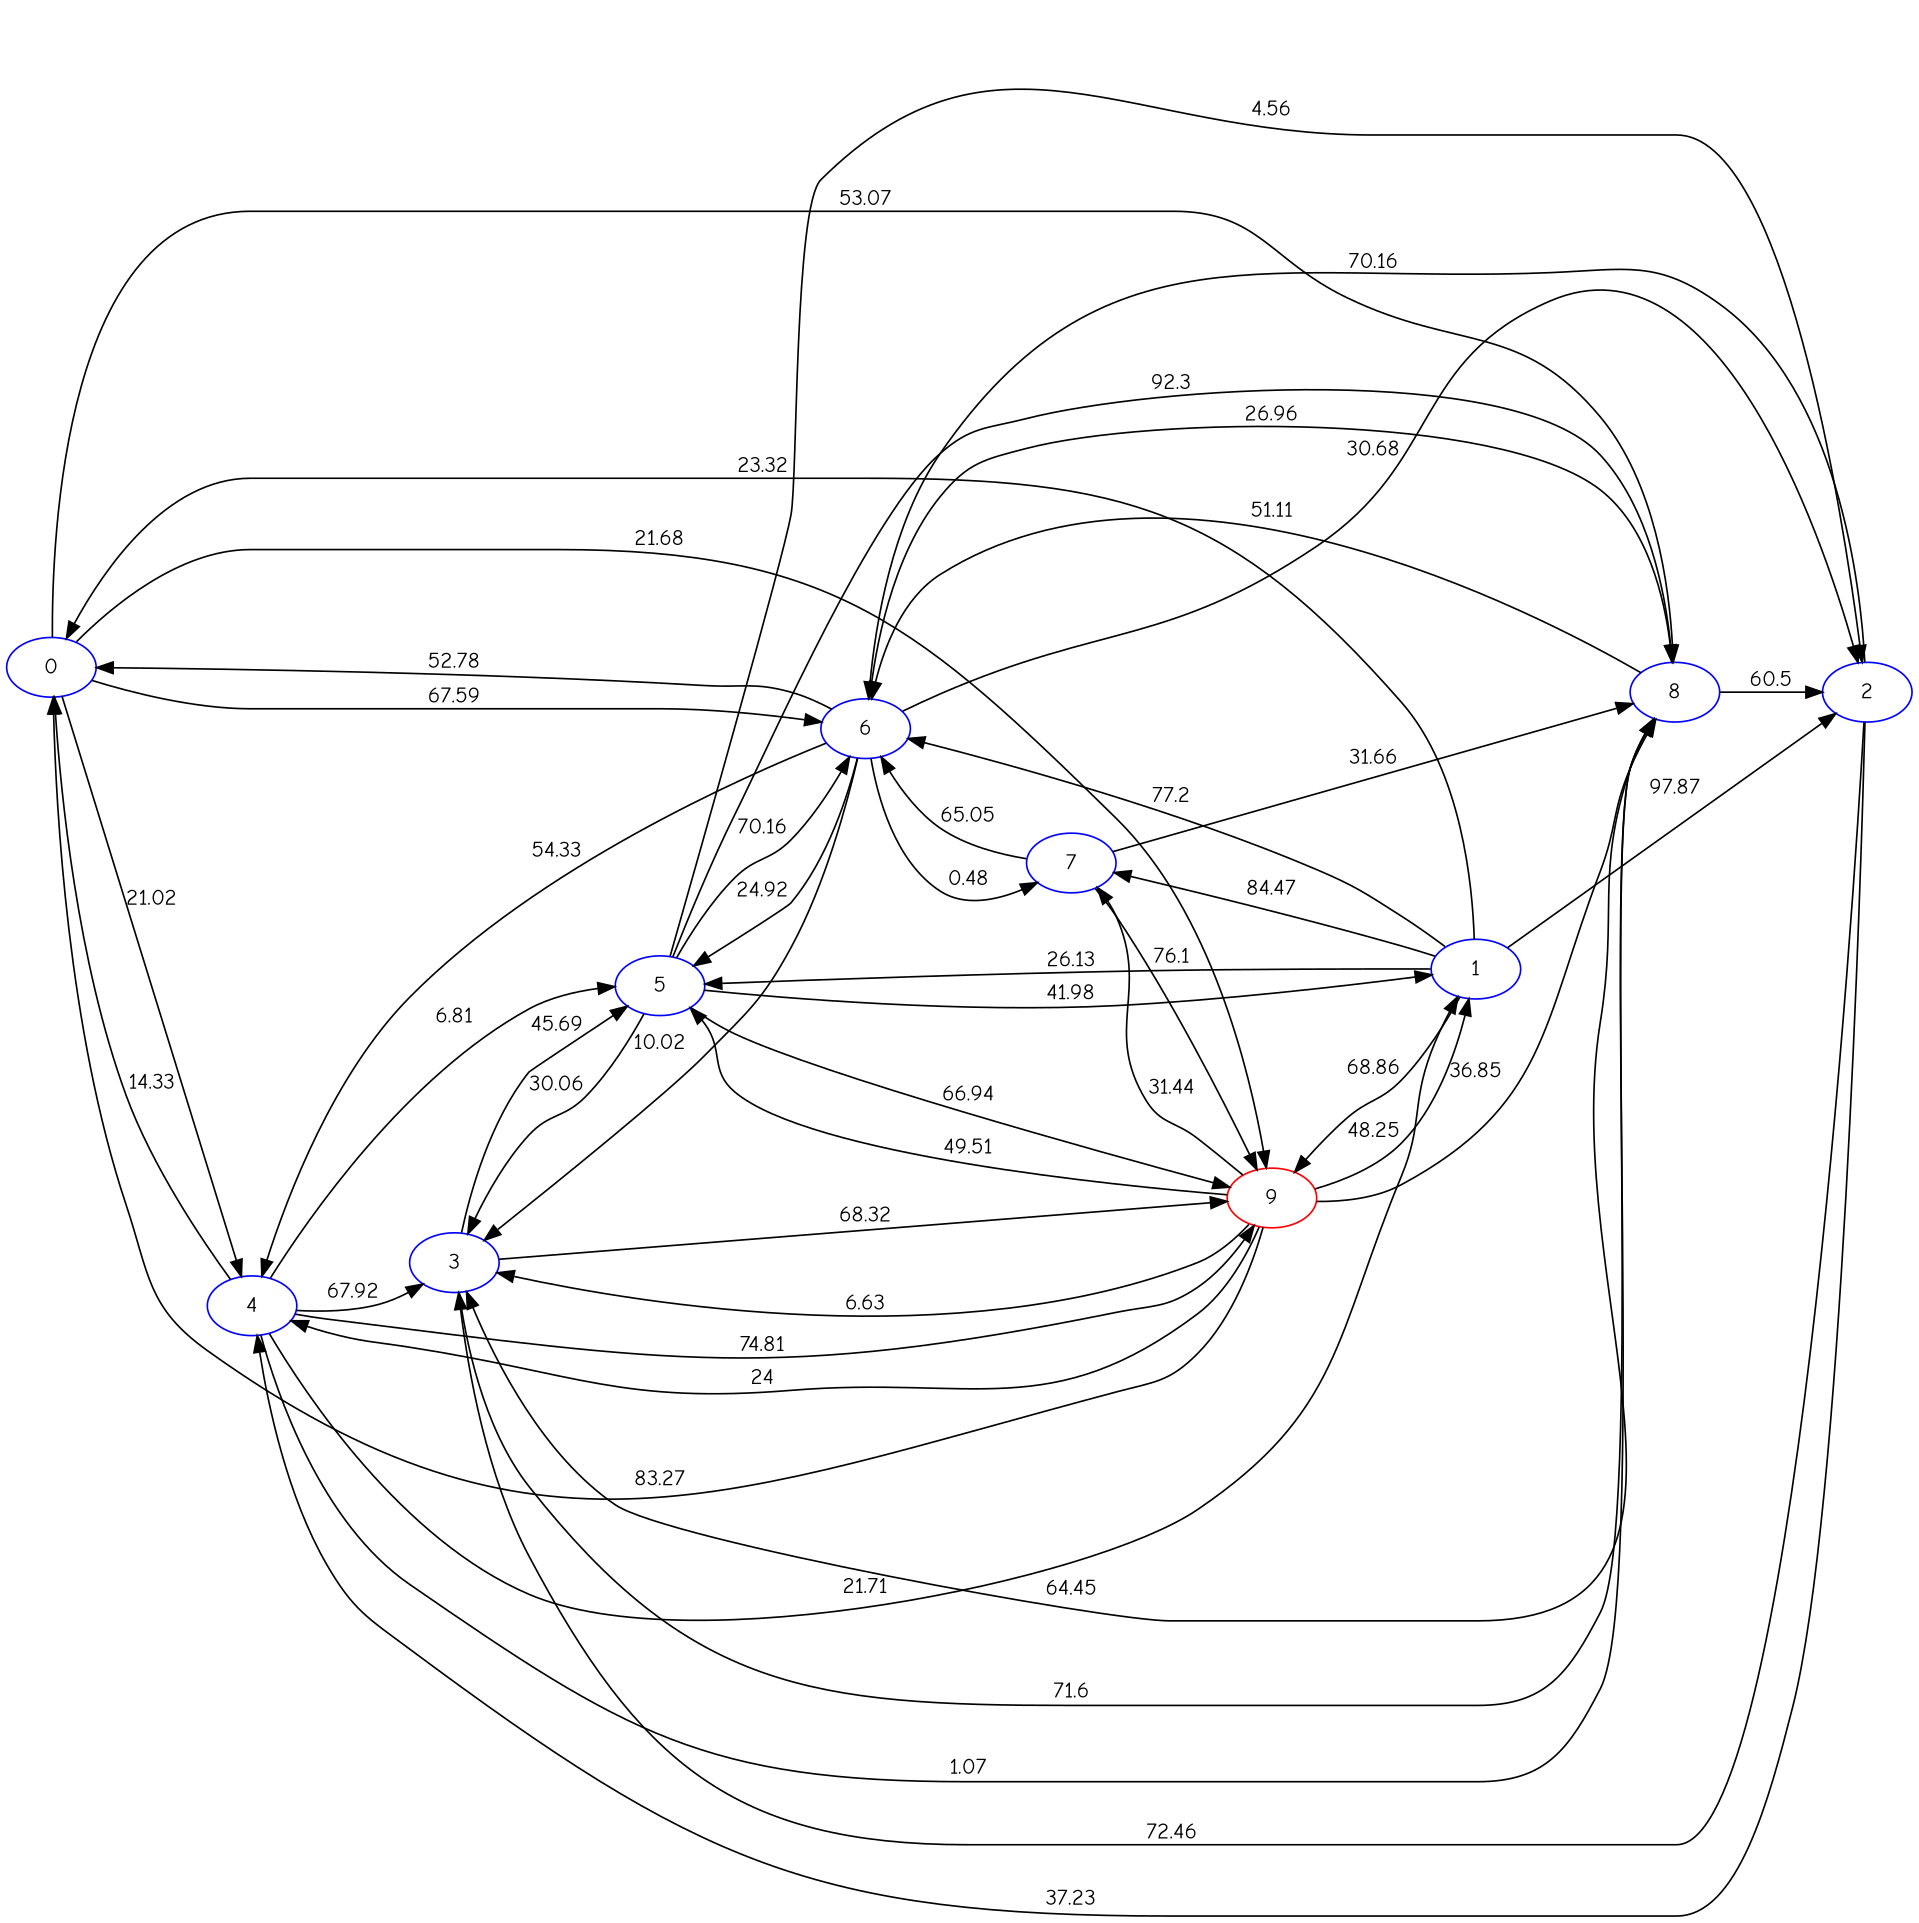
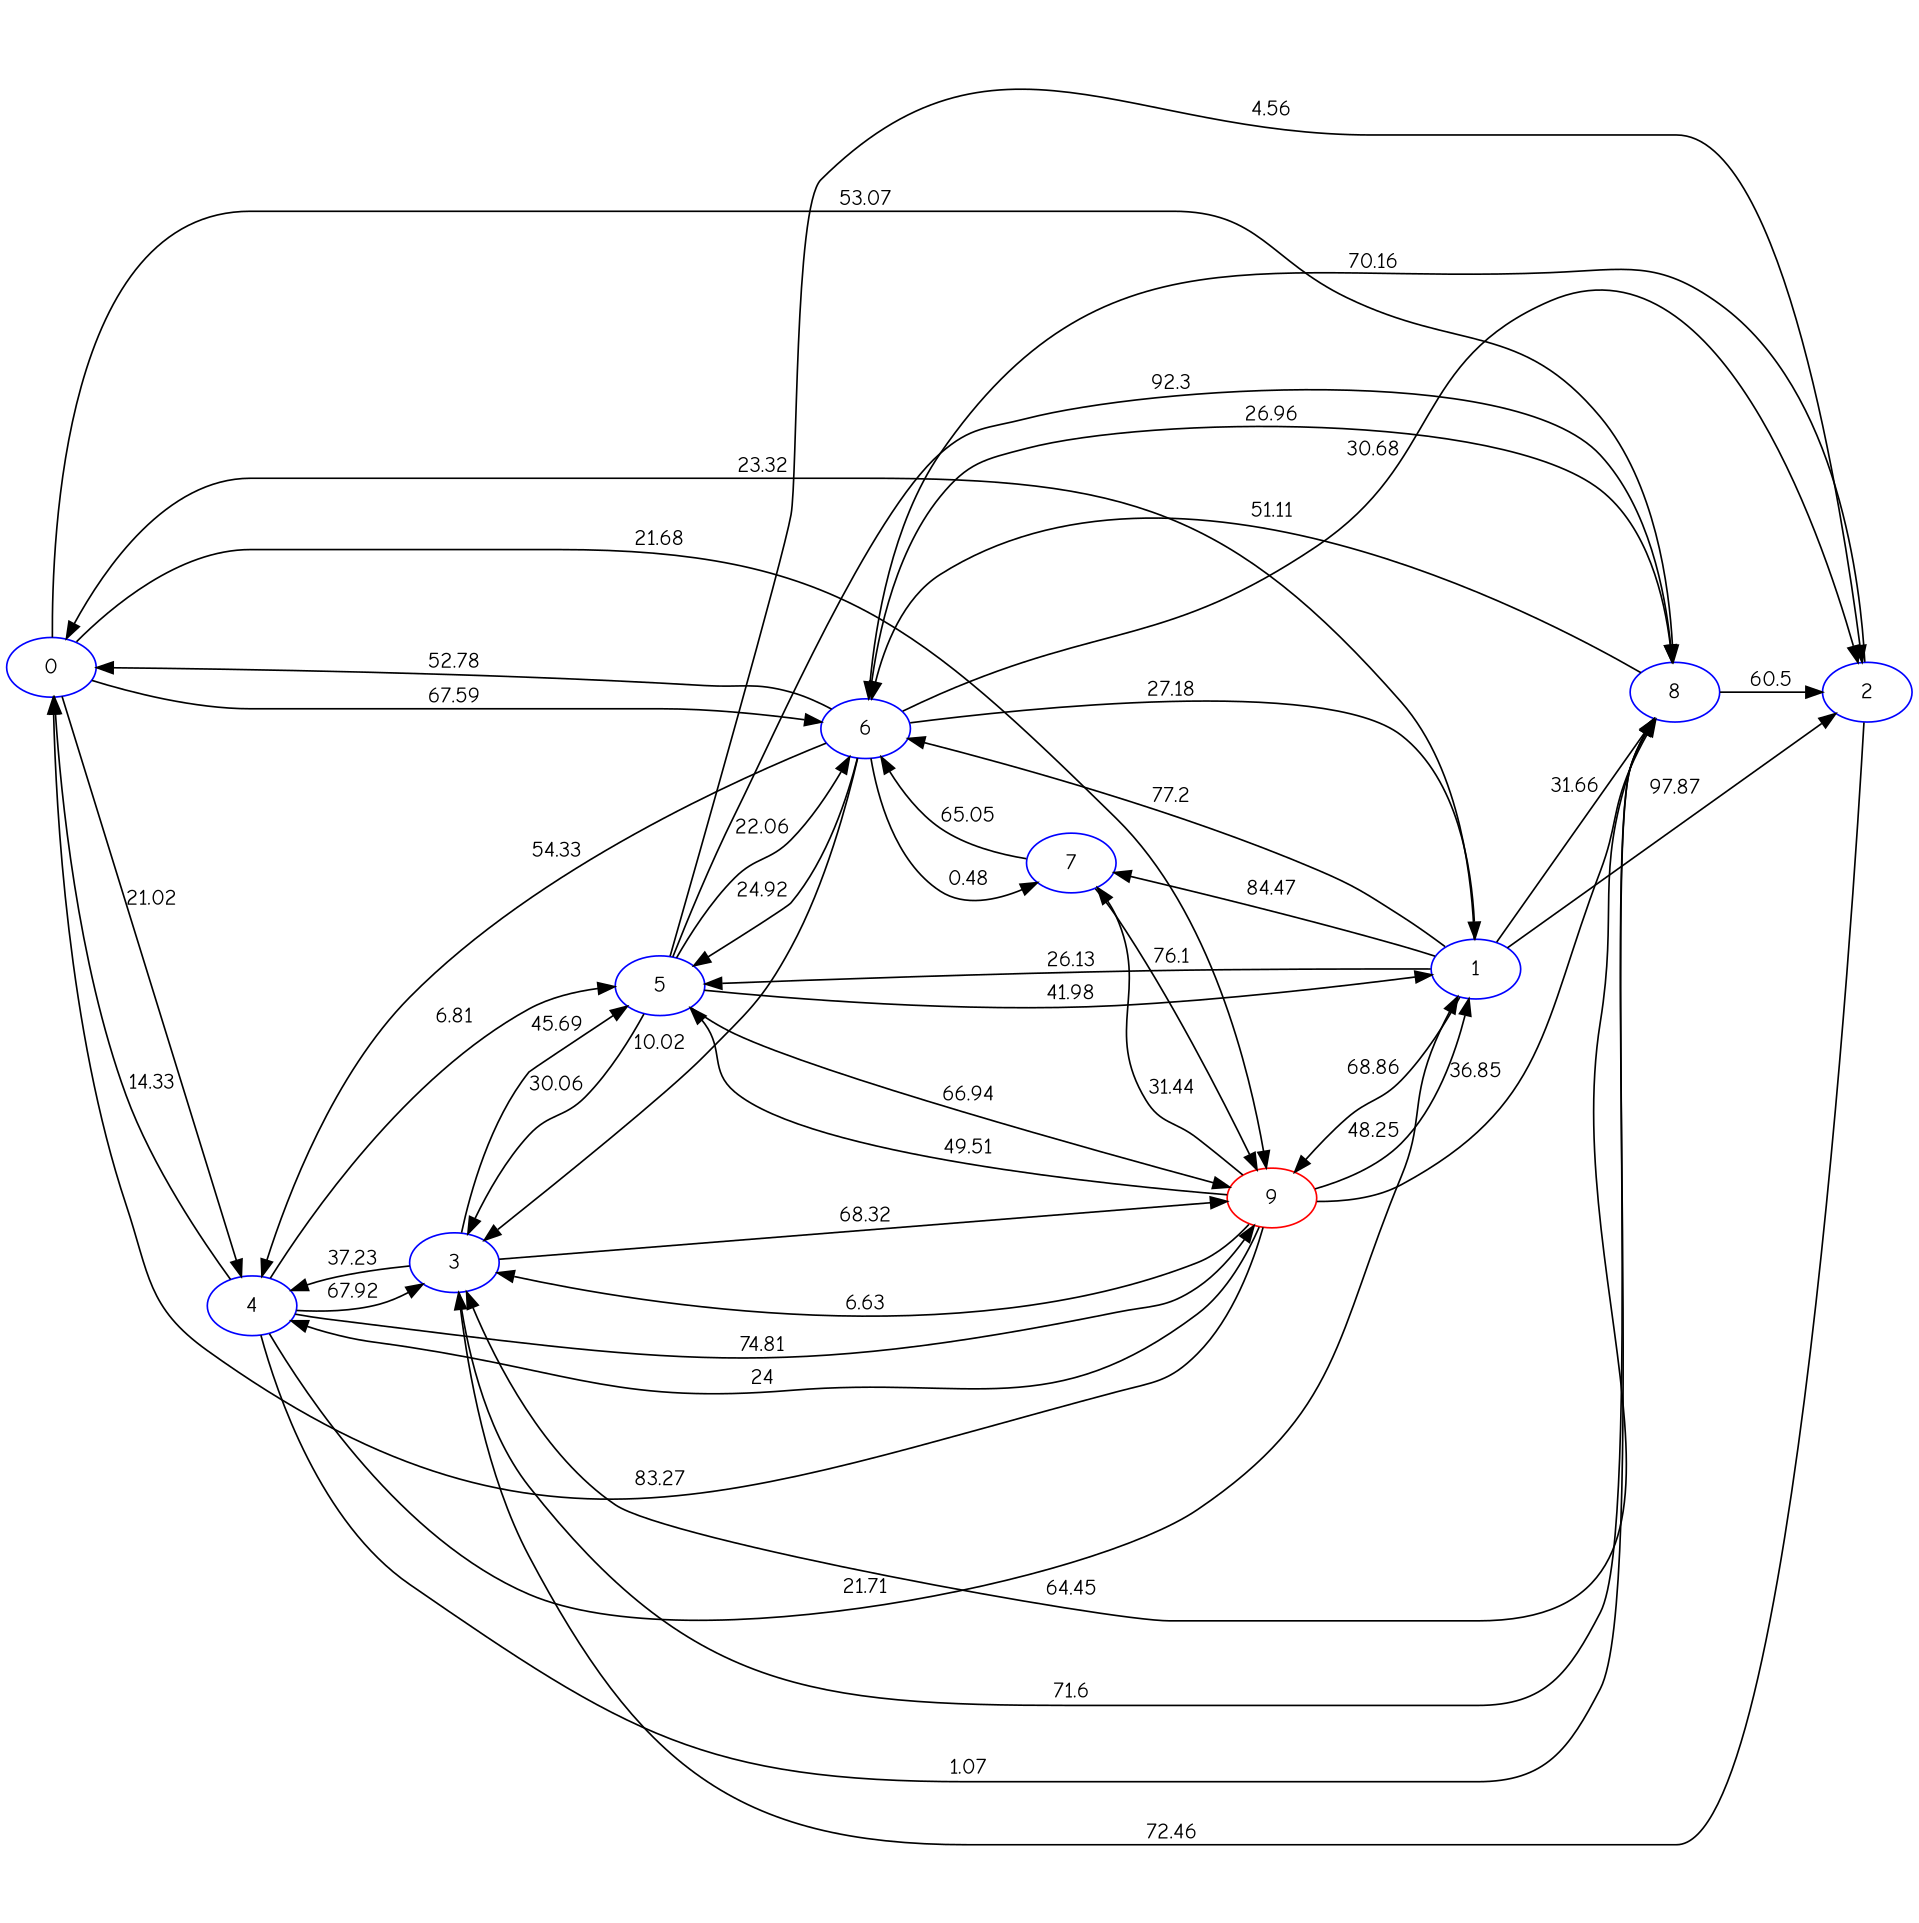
edge "6" -> "1": added, label "27.18"
edge "7" -> "8": now "1" -> "8"
edge "5" -> "6": label "70.16" -> "22.06"
edge "2" -> "4": now "3" -> "4"
